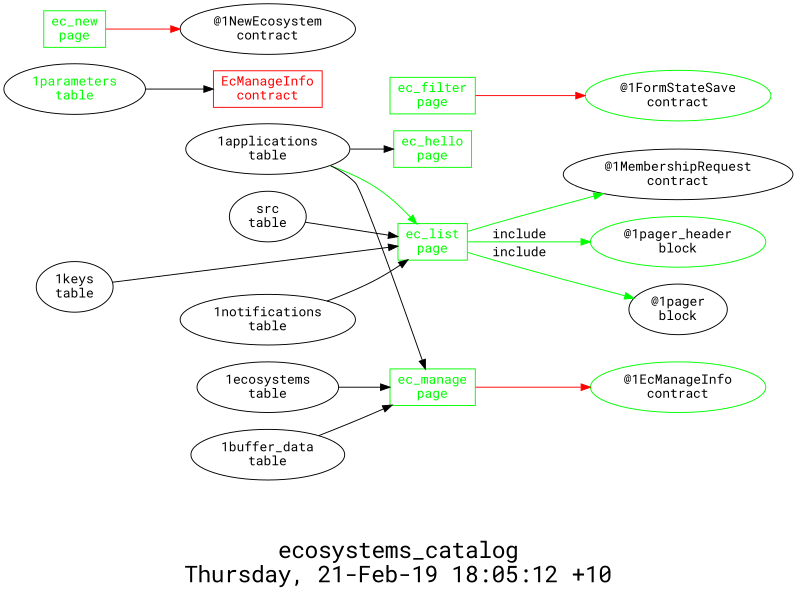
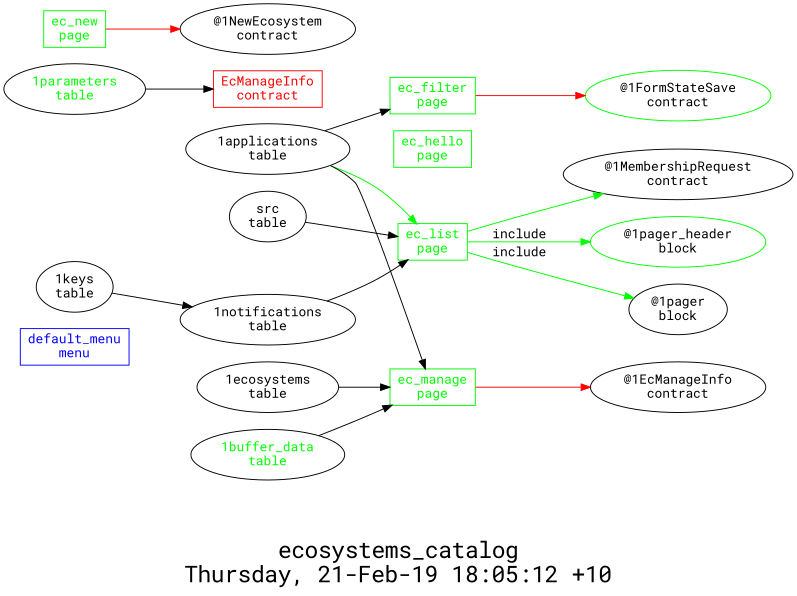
edge "1applications table" -> "ec_hello page": now "1applications table" -> "ec_filter page"
edge "1keys table" -> "ec_list page": now "1keys table" -> "1notifications table"
node "default_menu menu": added
node "@1EcManageInfo contract": color green -> black
node "1buffer_data table": fontcolor black -> green
